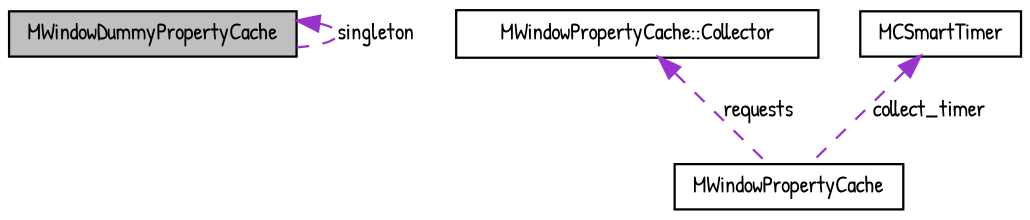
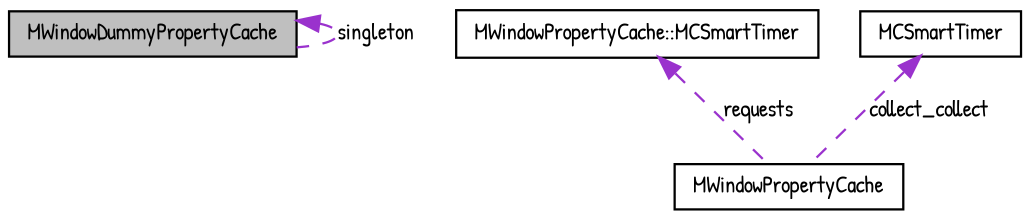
node "MWindowPropertyCache::Collector": label "MWindowPropertyCache::Collector" -> "MWindowPropertyCache::MCSmartTimer"
edge "MWindowPropertyCache" -> "MCSmartTimer": label "collect_timer" -> "collect_collect"
